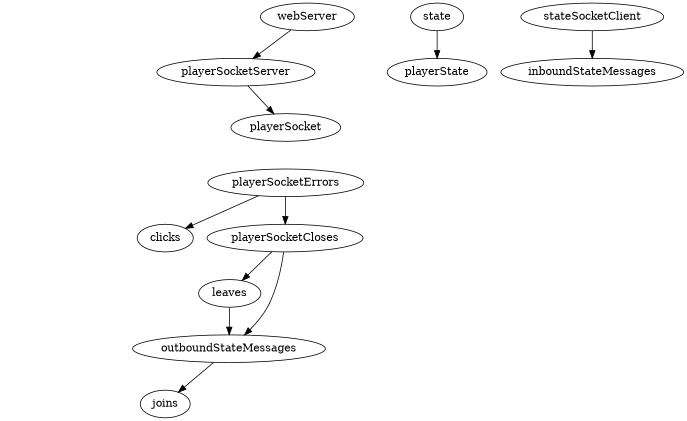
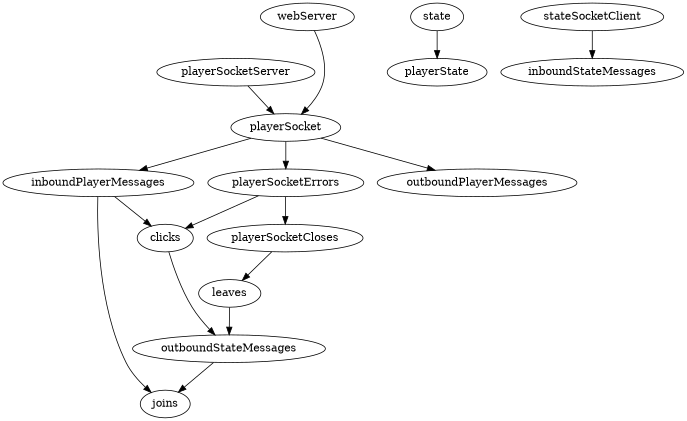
edge "webServer" -> "playerSocketServer": now "webServer" -> "playerSocket"
edge "playerSocket" -> "playerSocketErrors": added
node "inboundPlayerMessages": added
node "outboundPlayerMessages": added
edge "playerSocketCloses" -> "outboundStateMessages": now "clicks" -> "outboundStateMessages"
